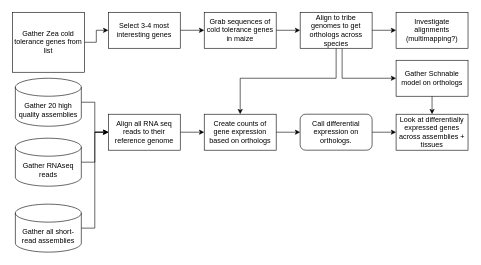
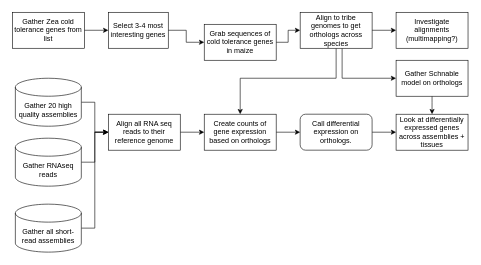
node "Select 3-4 most interesting genes": size 72x36 -> 60x36
node "Grab sequences of cold tolerance genes in maize": moved (240, 30) -> (240, 42)
node "Gather Zea cold tolerance genes from list": size 72x60 -> 72x36
